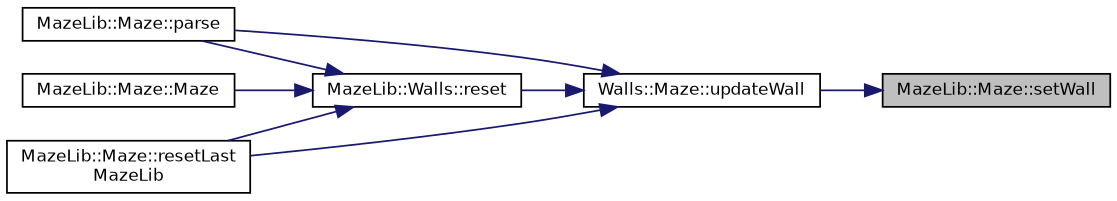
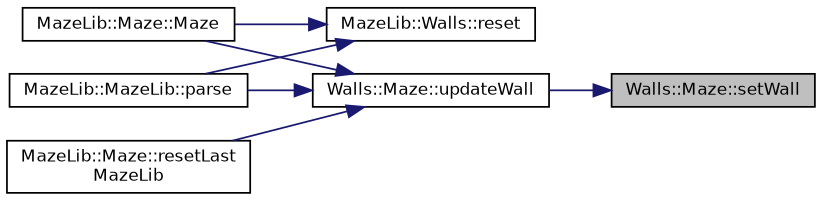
node "MazeLib::Maze::parse": label "MazeLib::Maze::parse" -> "MazeLib::MazeLib::parse"
edge "MazeLib::Walls::reset" -> "Walls::Maze::updateWall": now "MazeLib::Maze::Maze" -> "Walls::Maze::updateWall"
node "MazeLib::Maze::setWall": label "MazeLib::Maze::setWall" -> "Walls::Maze::setWall"
edge "MazeLib::Maze::resetLast MazeLib" -> "MazeLib::Walls::reset": removed
